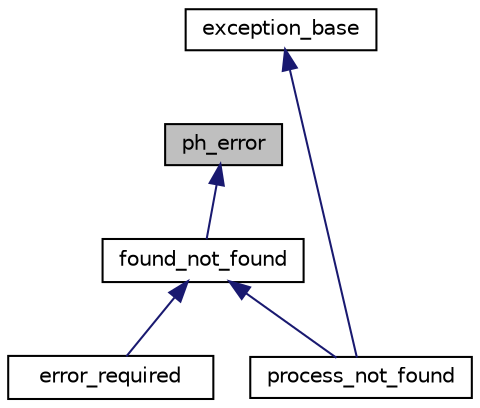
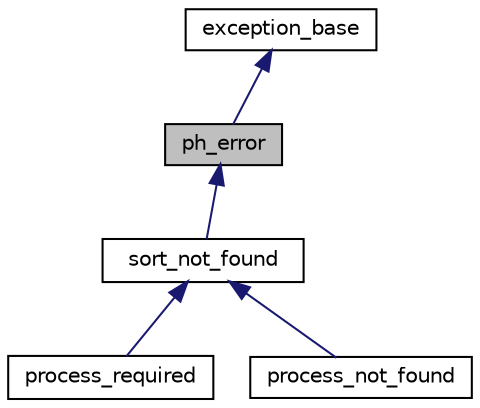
edge "process_not_found" -> "exception_base": now "ph_error" -> "exception_base"
node "found_not_found": label "found_not_found" -> "sort_not_found"
node "error_required": label "error_required" -> "process_required"
